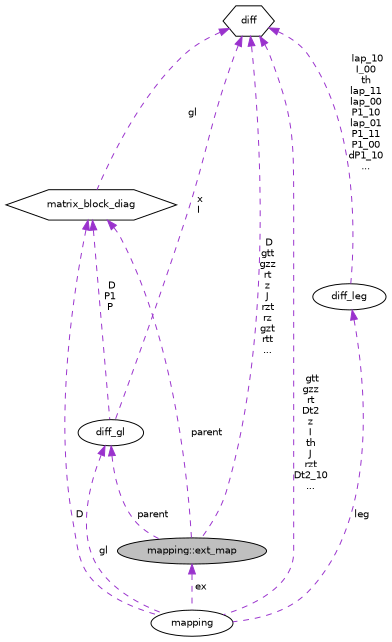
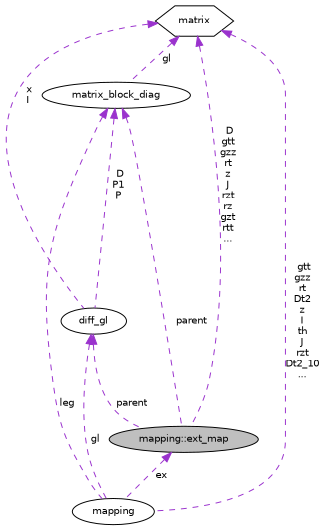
node "diff": label "diff" -> "matrix"
node "matrix_block_diag": shape hexagon -> ellipse
node "diff_leg": removed
edge "mapping" -> "matrix_block_diag": label " D" -> " leg"
